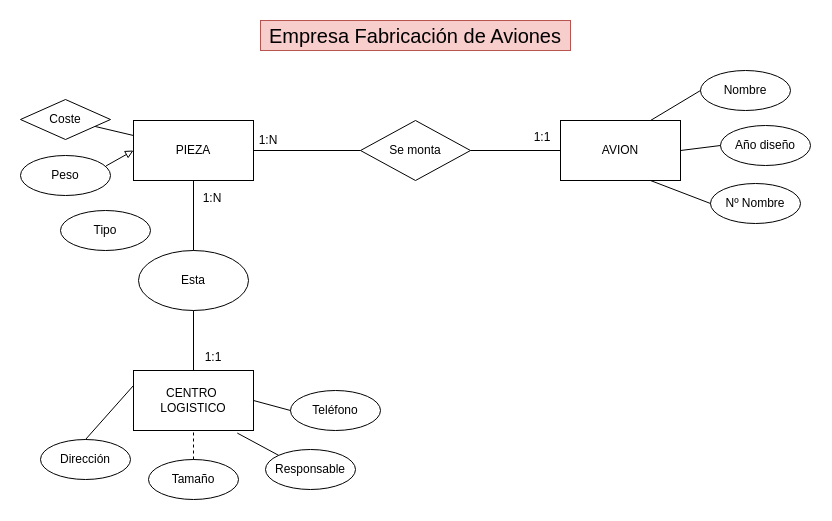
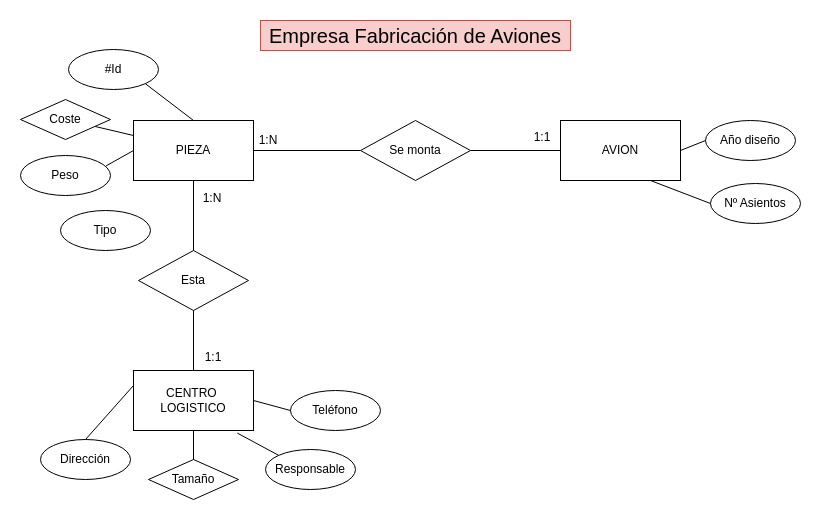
node "#Id": added
node "Nombre": removed
edge "#Id" -- "PIEZA": added
edge "Nombre" -- "AVION": removed
node "Año diseño": moved (766, 146) -> (751, 141)
edge "Peso" -> "PIEZA": arrowhead block -> none
node "Nº Nombre": label "Nº Nombre" -> "Nº Asientos"
node "Esta": shape ellipse -> diamond
edge "CENTRO LOGISTICO" -- "Tamaño": style dashed -> solid
node "Tamaño": shape ellipse -> diamond
